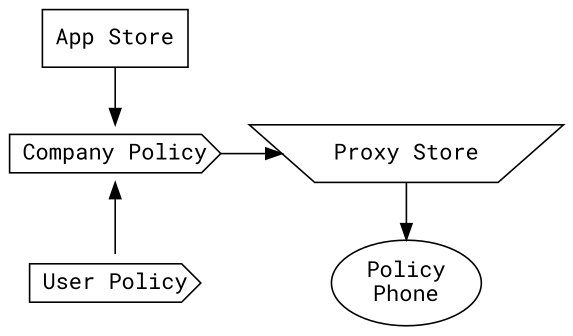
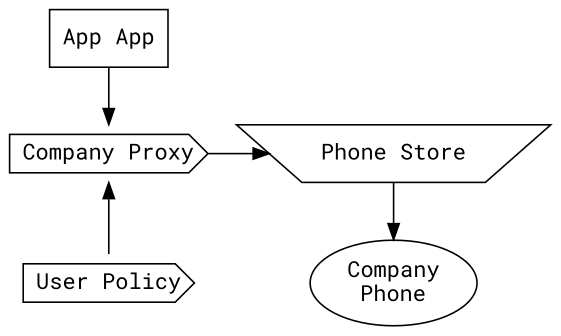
node "App Store": label "App Store" -> "App App"
node "Company Policy": label "Company Policy" -> "Company Proxy"
node "Proxy Store": label "Proxy Store" -> "Phone Store"
node "Policy Phone": label "Policy Phone" -> "Company Phone"
